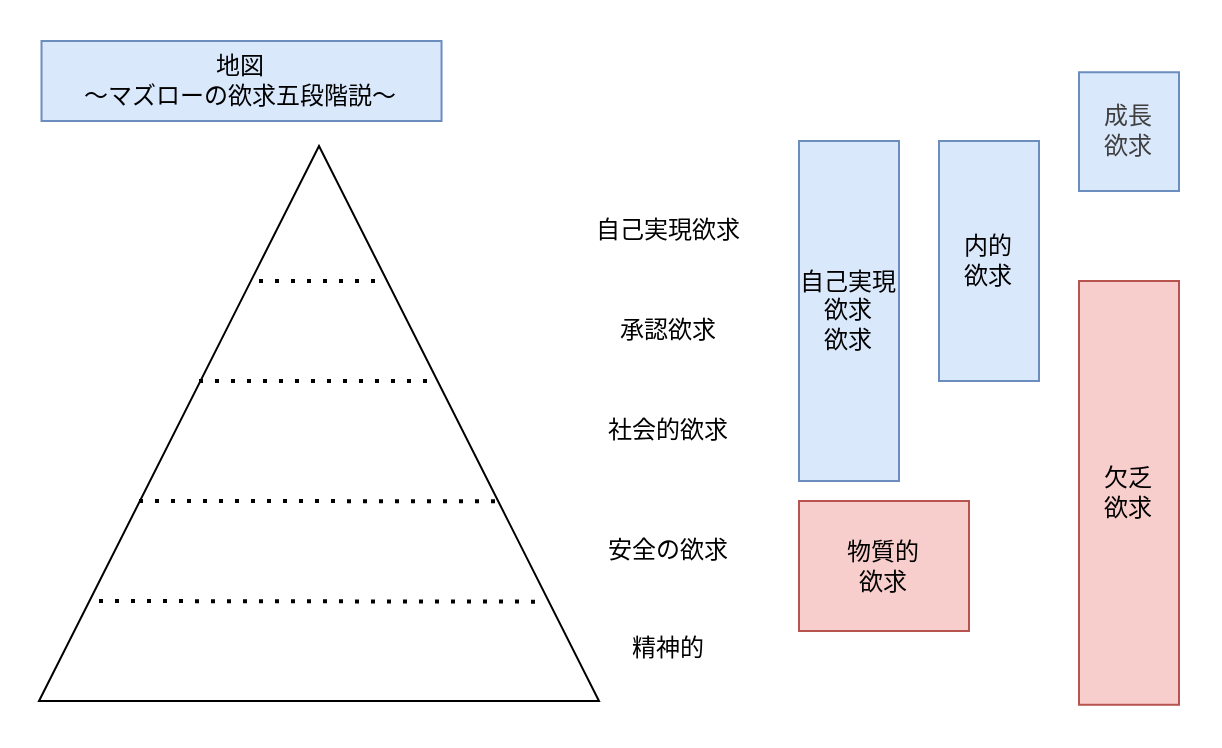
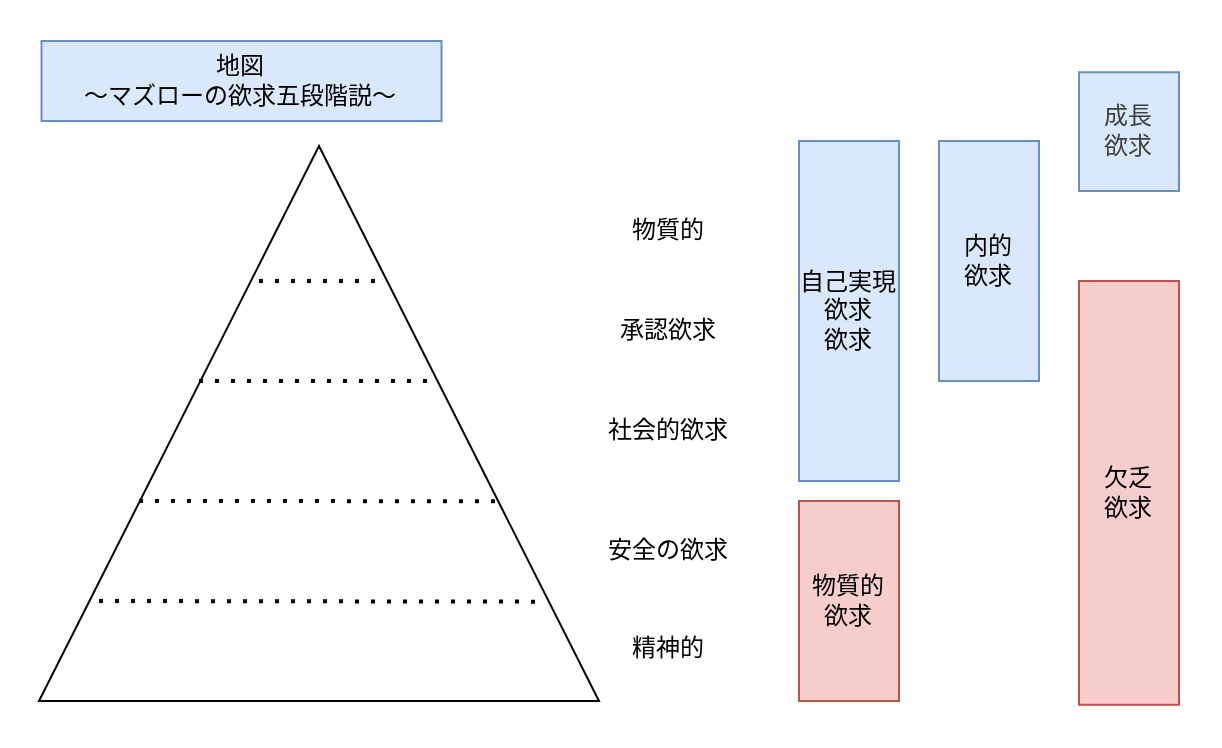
node "自己実現欲求": label "自己実現欲求" -> "物質的"
node "物質的 欲求": size 170x130 -> 100x200
